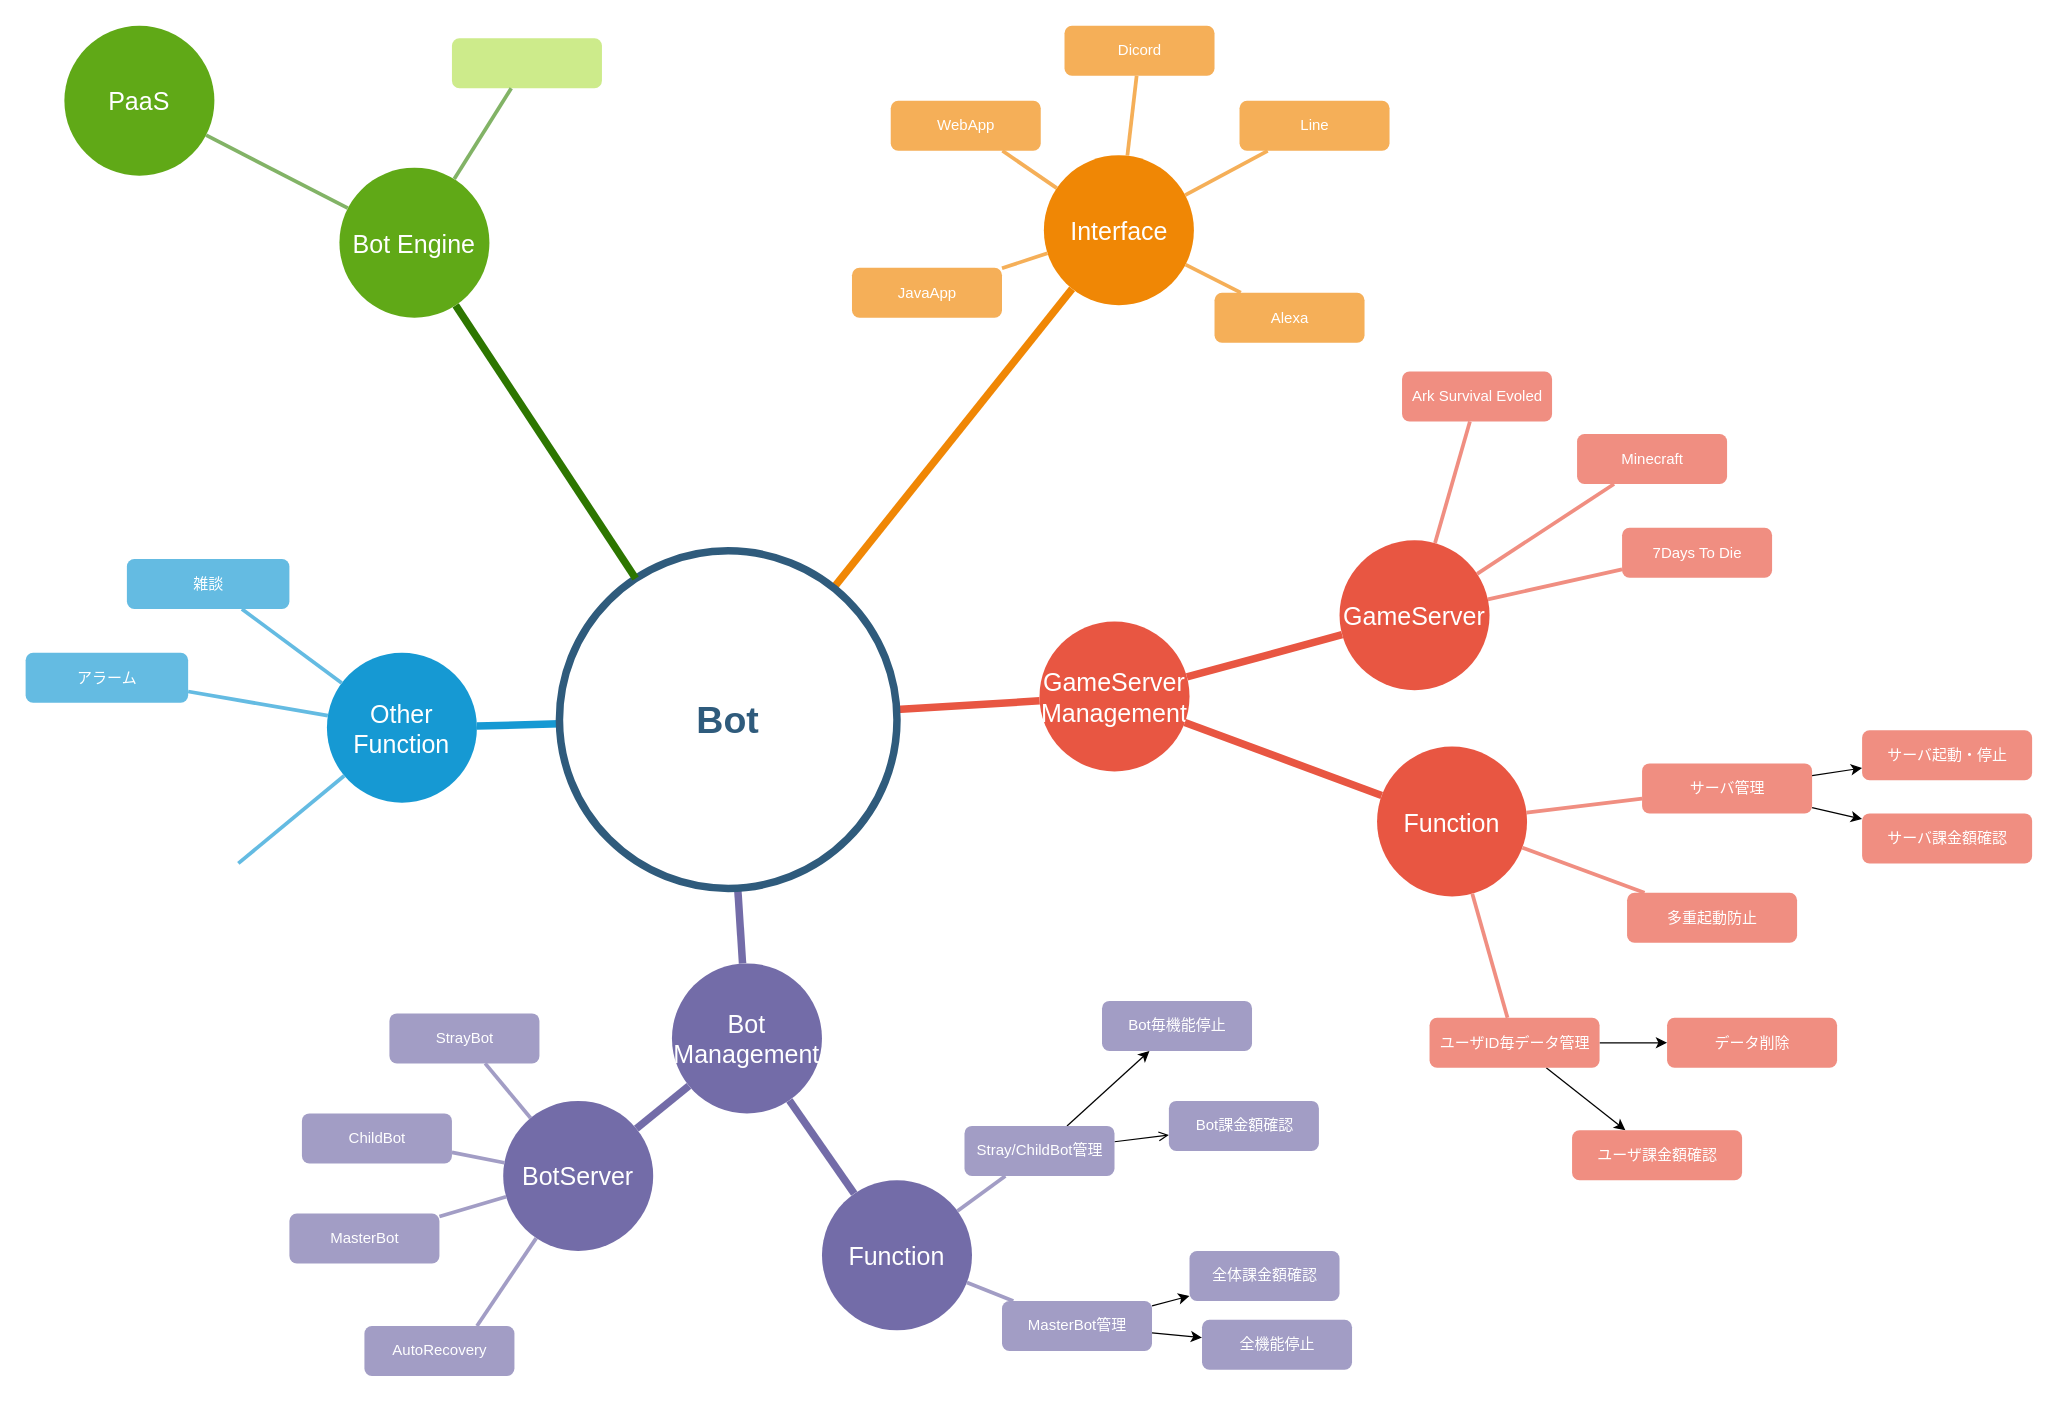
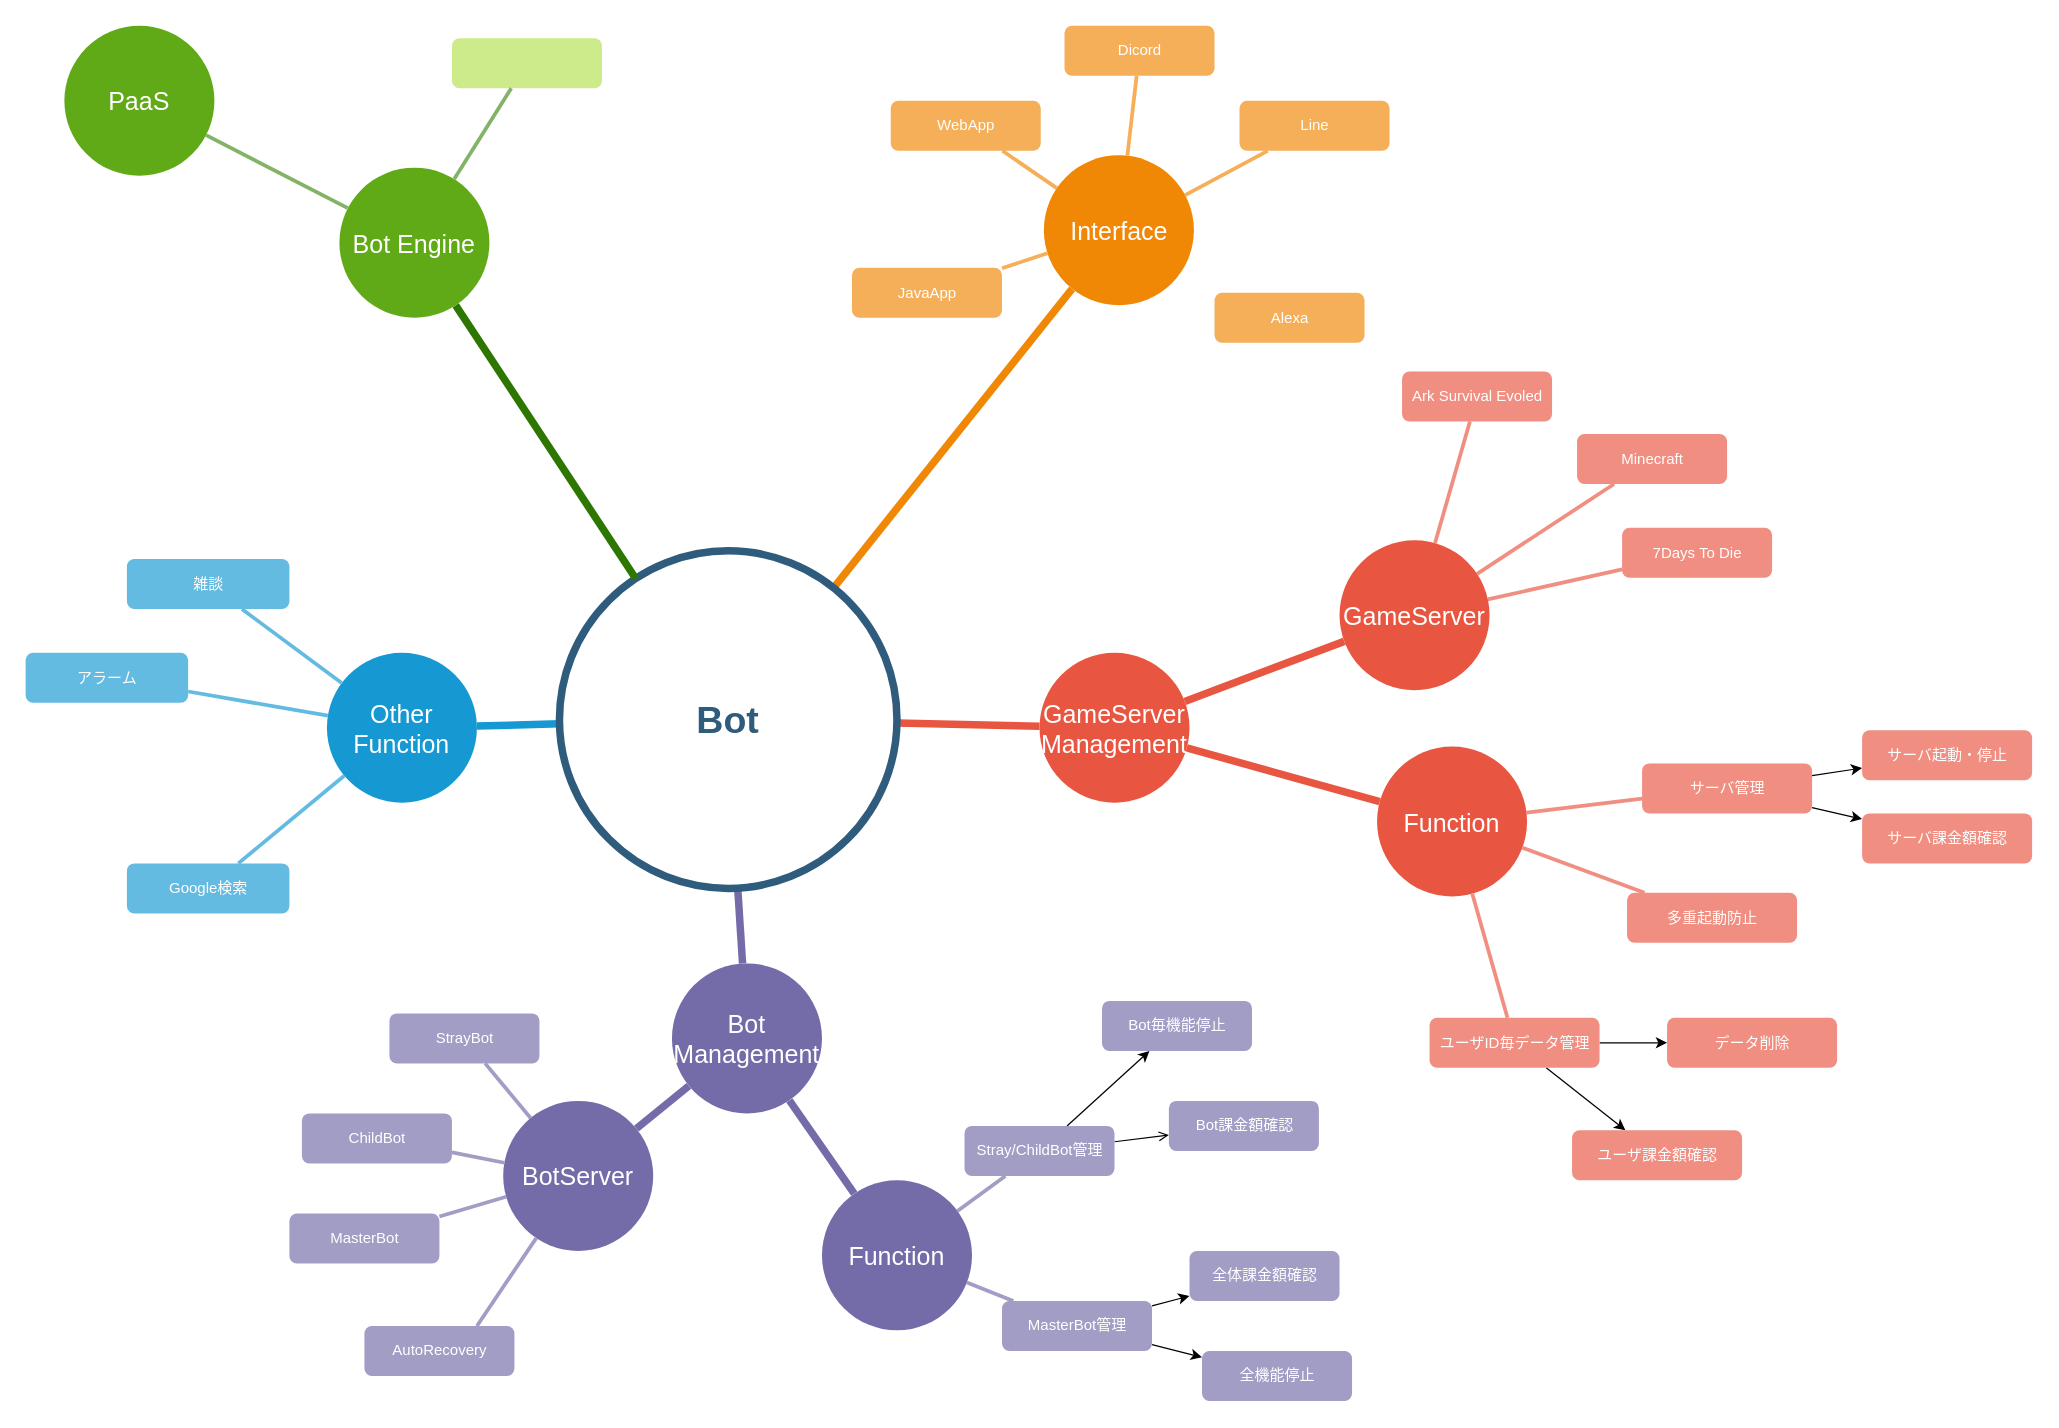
edge "Interface" -- "Alexa": removed
node "GameServer Management": moved (1114, 696) -> (1114, 728)
node "Google検索": fillcolor #ffffff -> #64bbe2
node "全機能停止": moved (1277, 1344) -> (1277, 1376)
